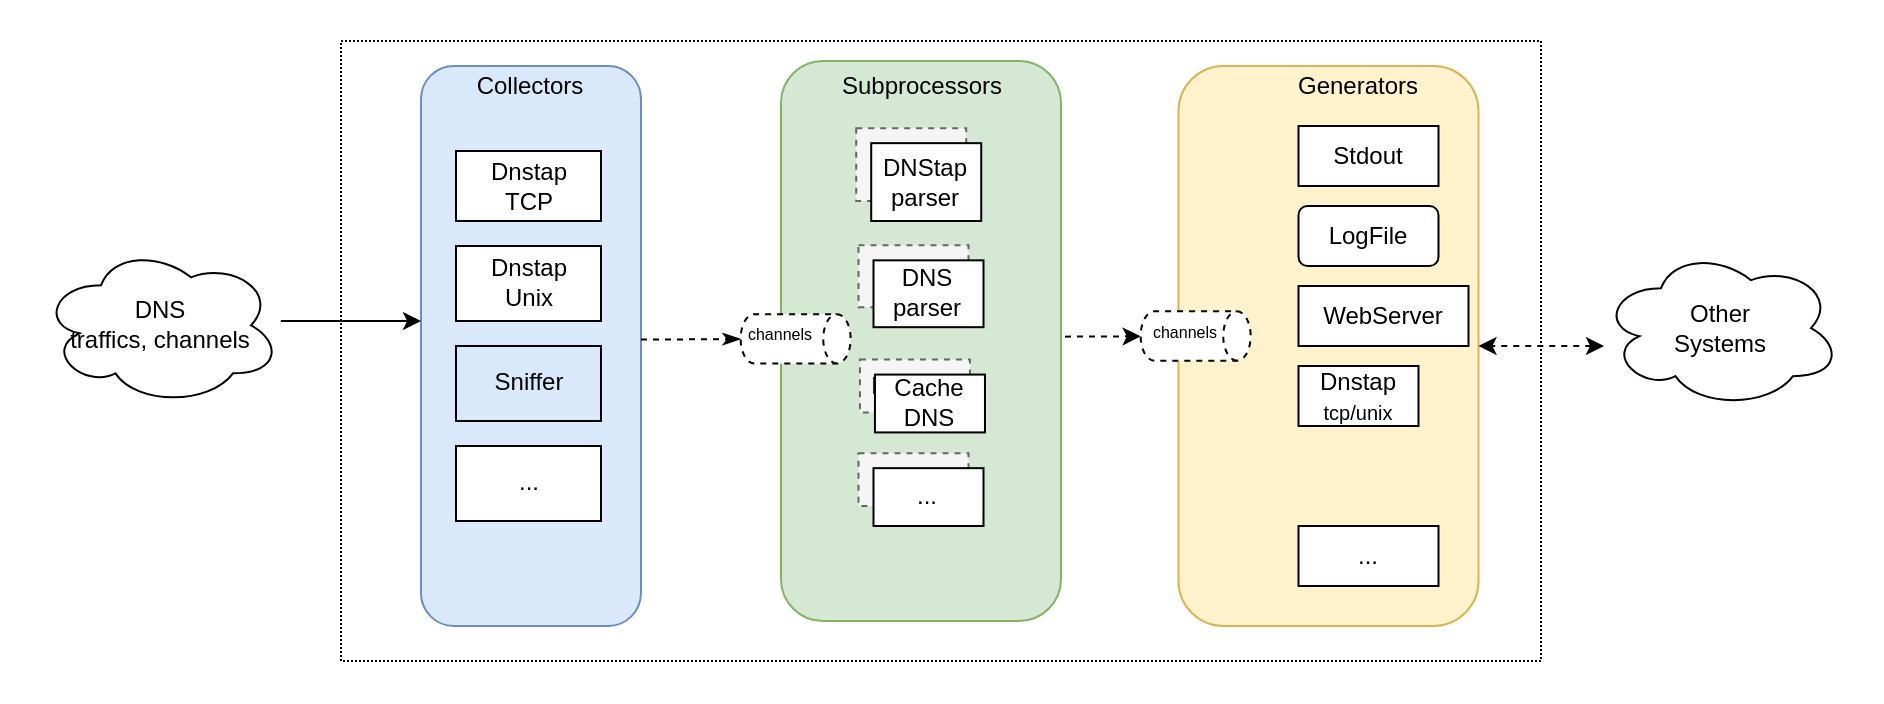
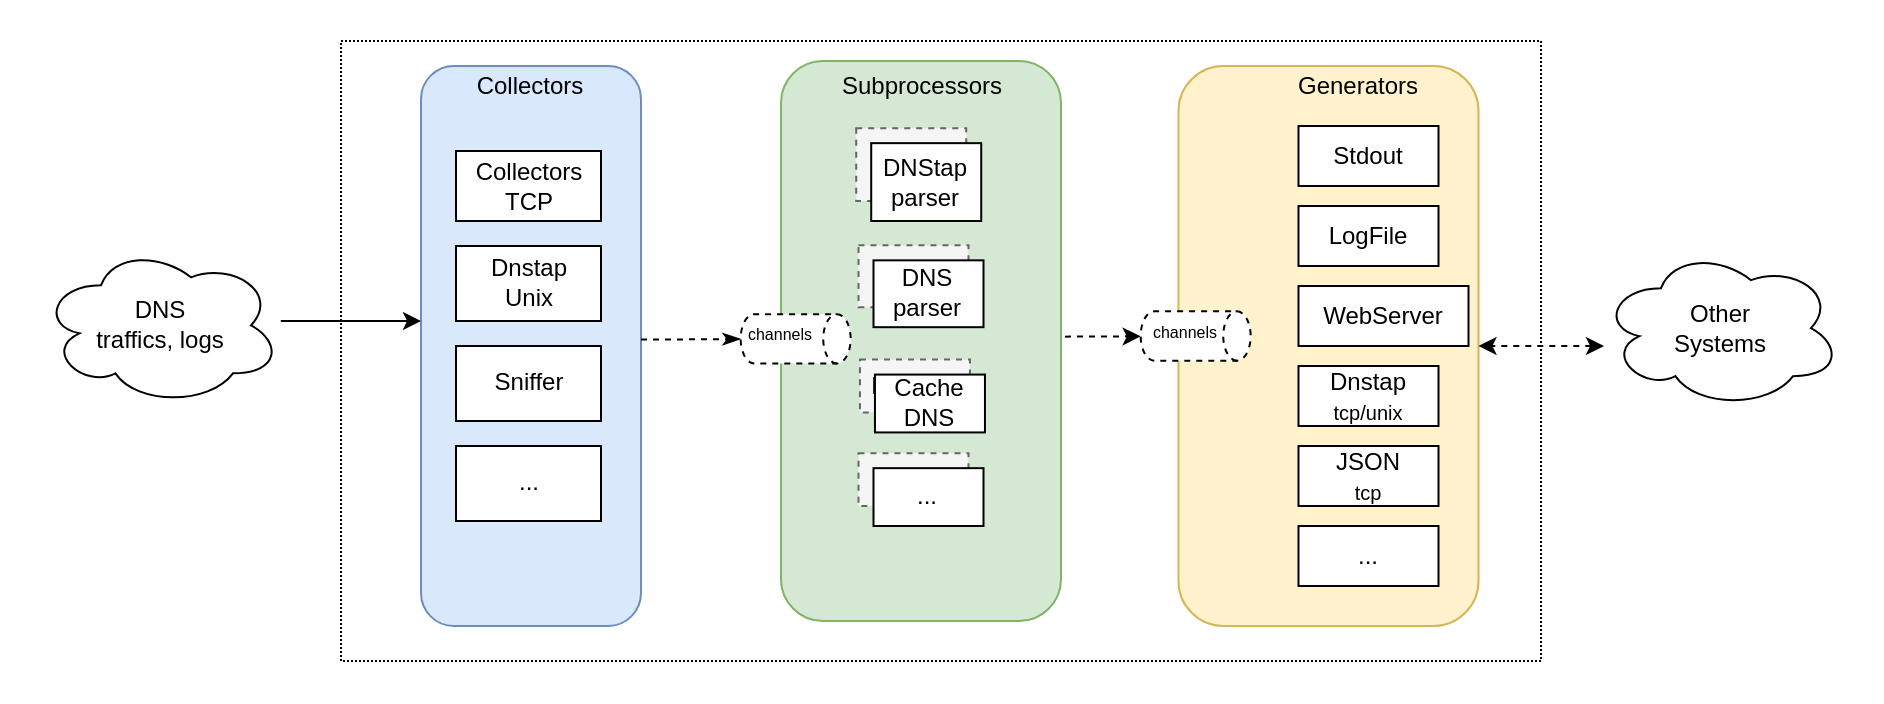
node "Dnstap TCP": label "Dnstap TCP" -> "Collectors TCP"
node "LogFile": shape rounded rectangle -> rectangle
node "DNS traffics, channels": label "DNS traffics, channels" -> "DNS traffics, logs"
node "Sniffer": fillcolor #dae8fc -> #ffffff
node "Dnstap tcp/unix": size 120x60 -> 140x60
node "JSON tcp": added
